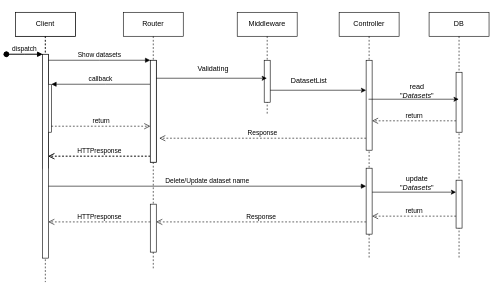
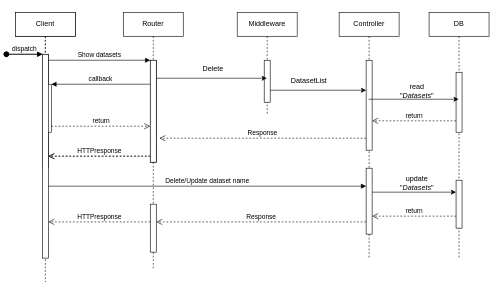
node "Validating": label "Validating" -> "Delete"
